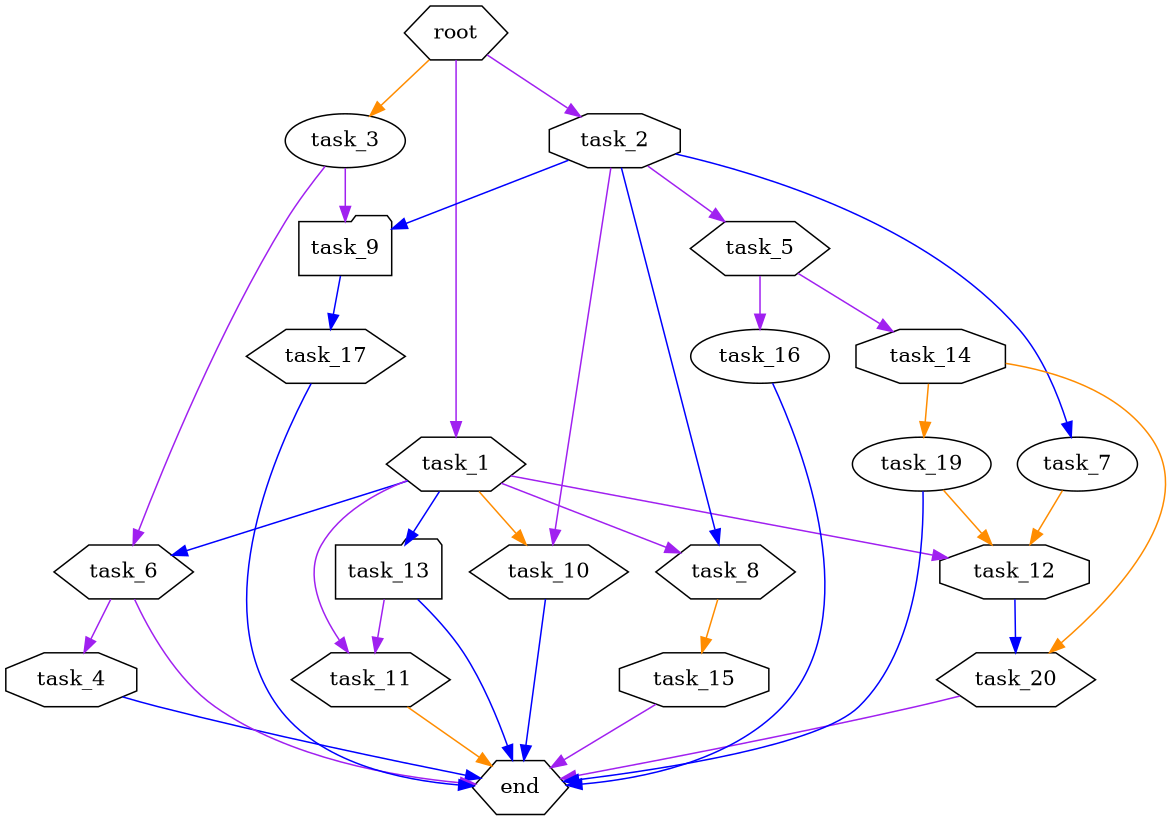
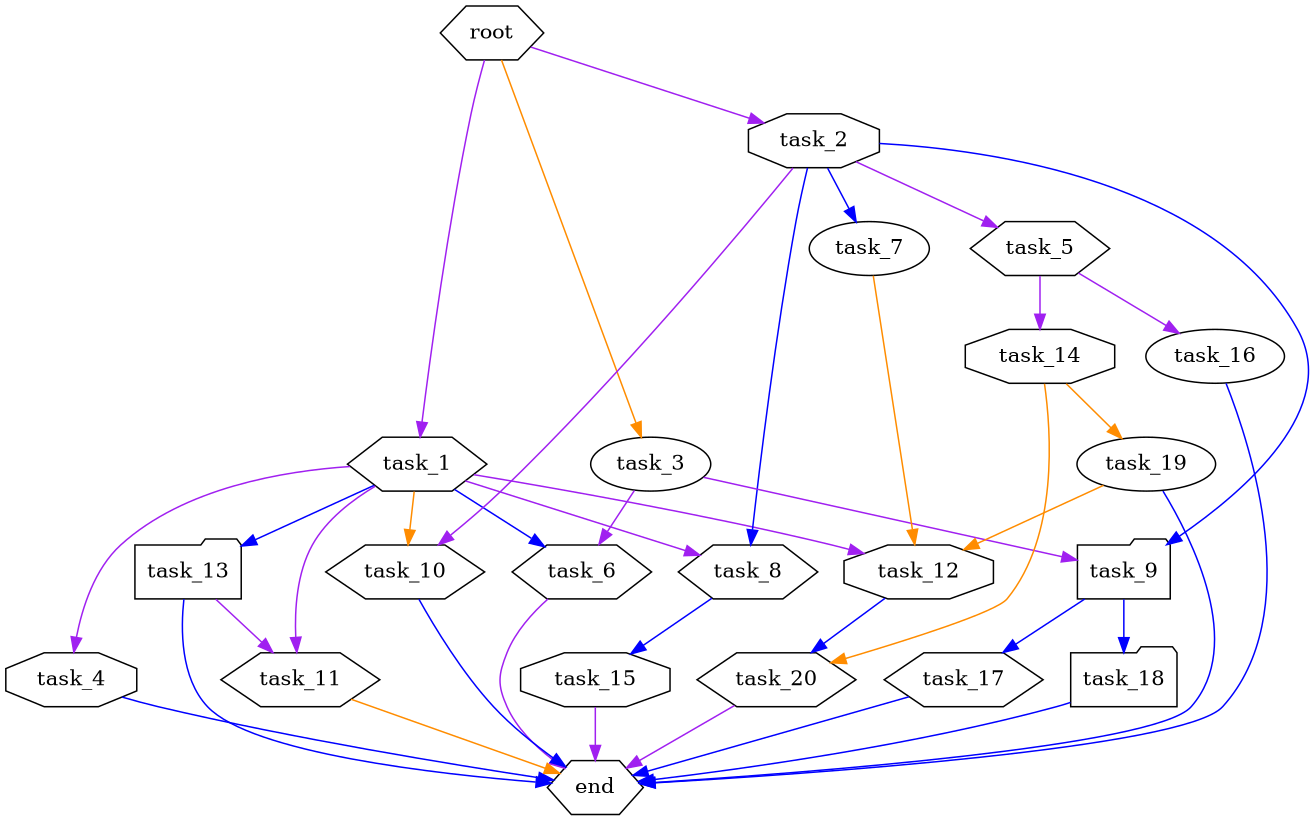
edge "task_6" -> "task_4": now "task_1" -> "task_4"
edge "task_8" -> "task_15": color darkorange -> blue
node "task_18": added
